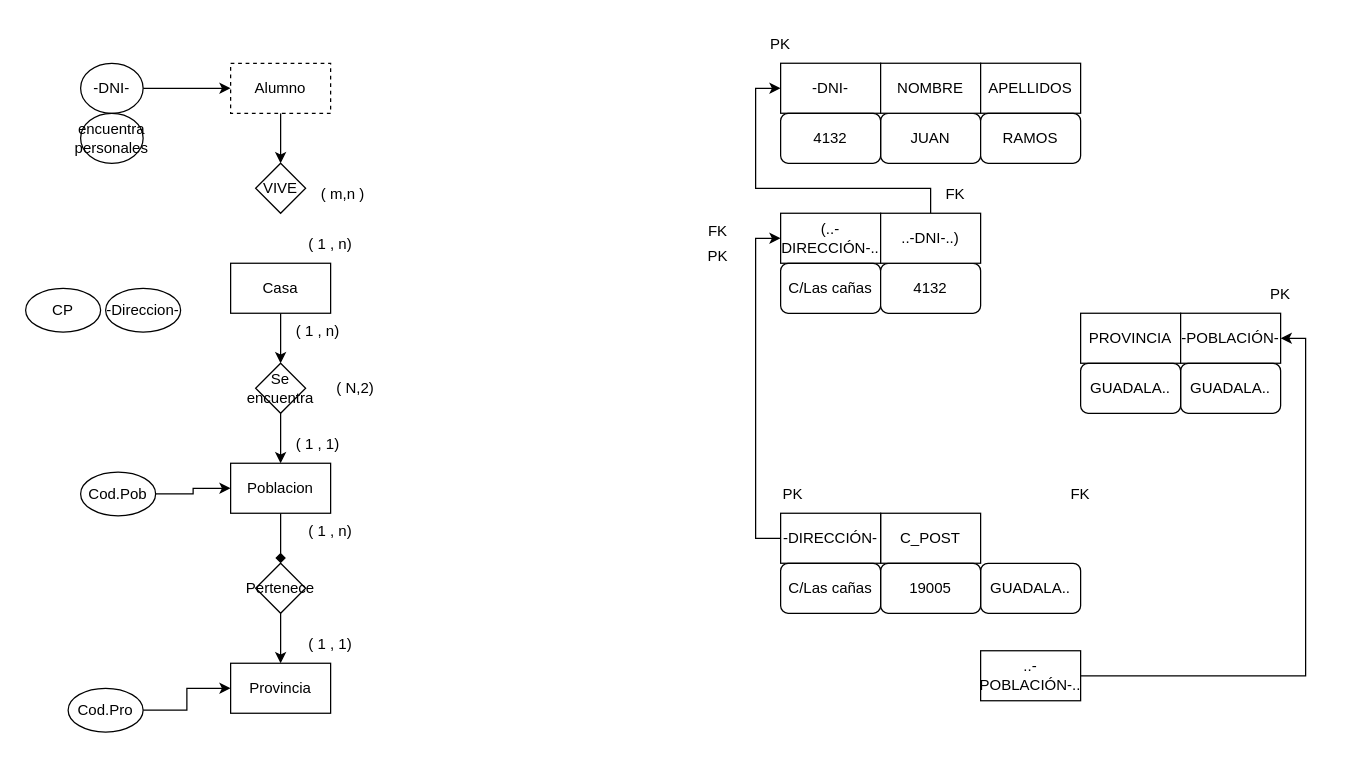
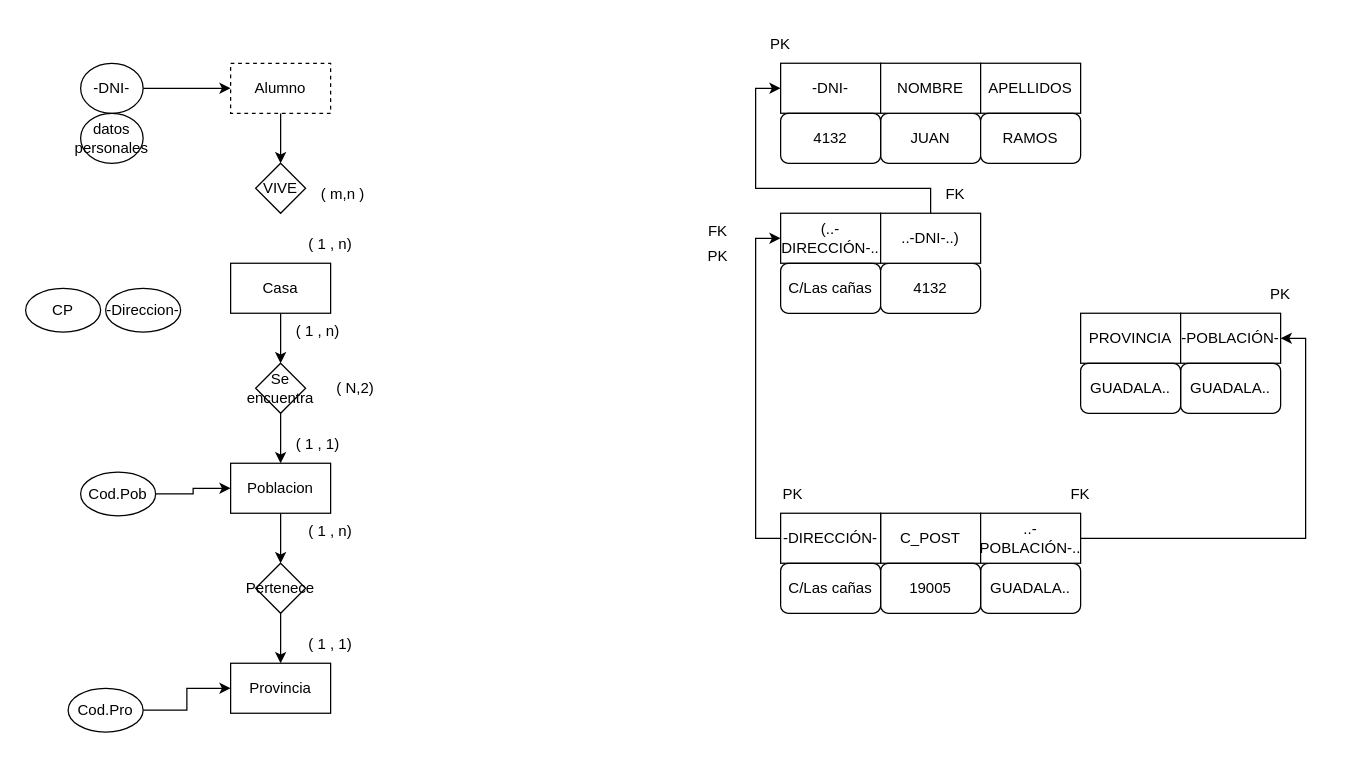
node "encuentra personales": label "encuentra personales" -> "datos personales"
edge "Poblacion" -> "Pertenece": arrowhead diamond -> classic
node "..-POBLACIÓN-..": moved (1031, 676) -> (1031, 538)
